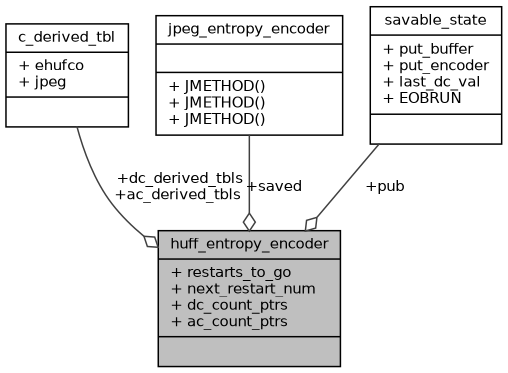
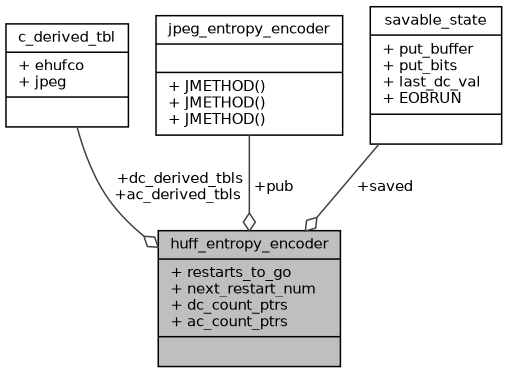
node "savable_state": text "+ put_encoder" -> "+ put_bits"
edge "jpeg_entropy_encoder" -> "huff_entropy_encoder": label " +saved" -> " +pub"
edge "savable_state" -> "huff_entropy_encoder": label " +pub" -> " +saved"
